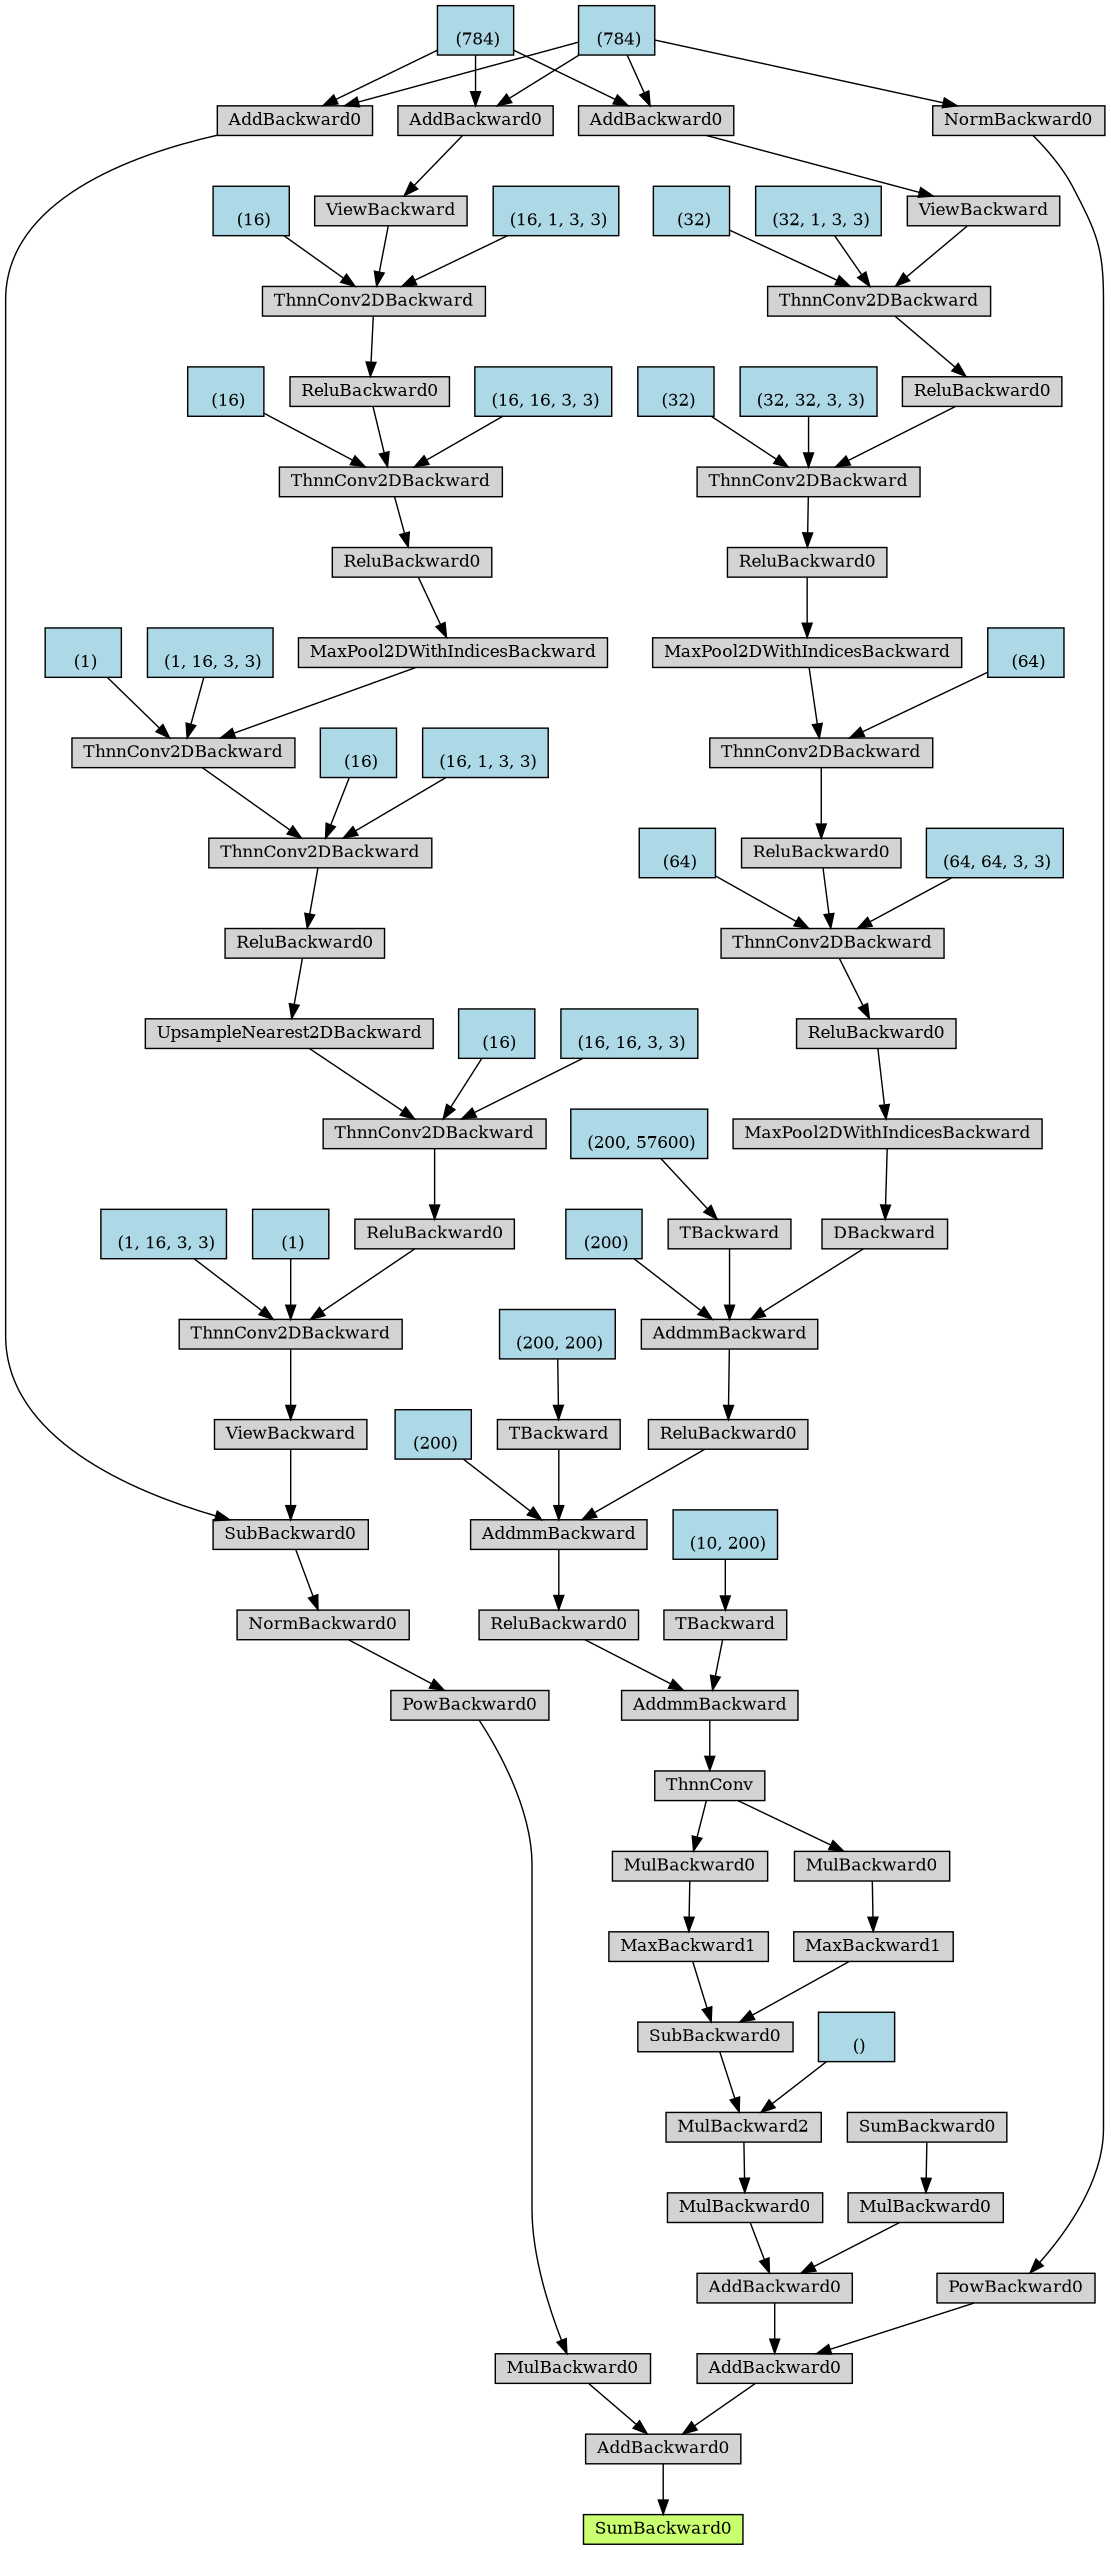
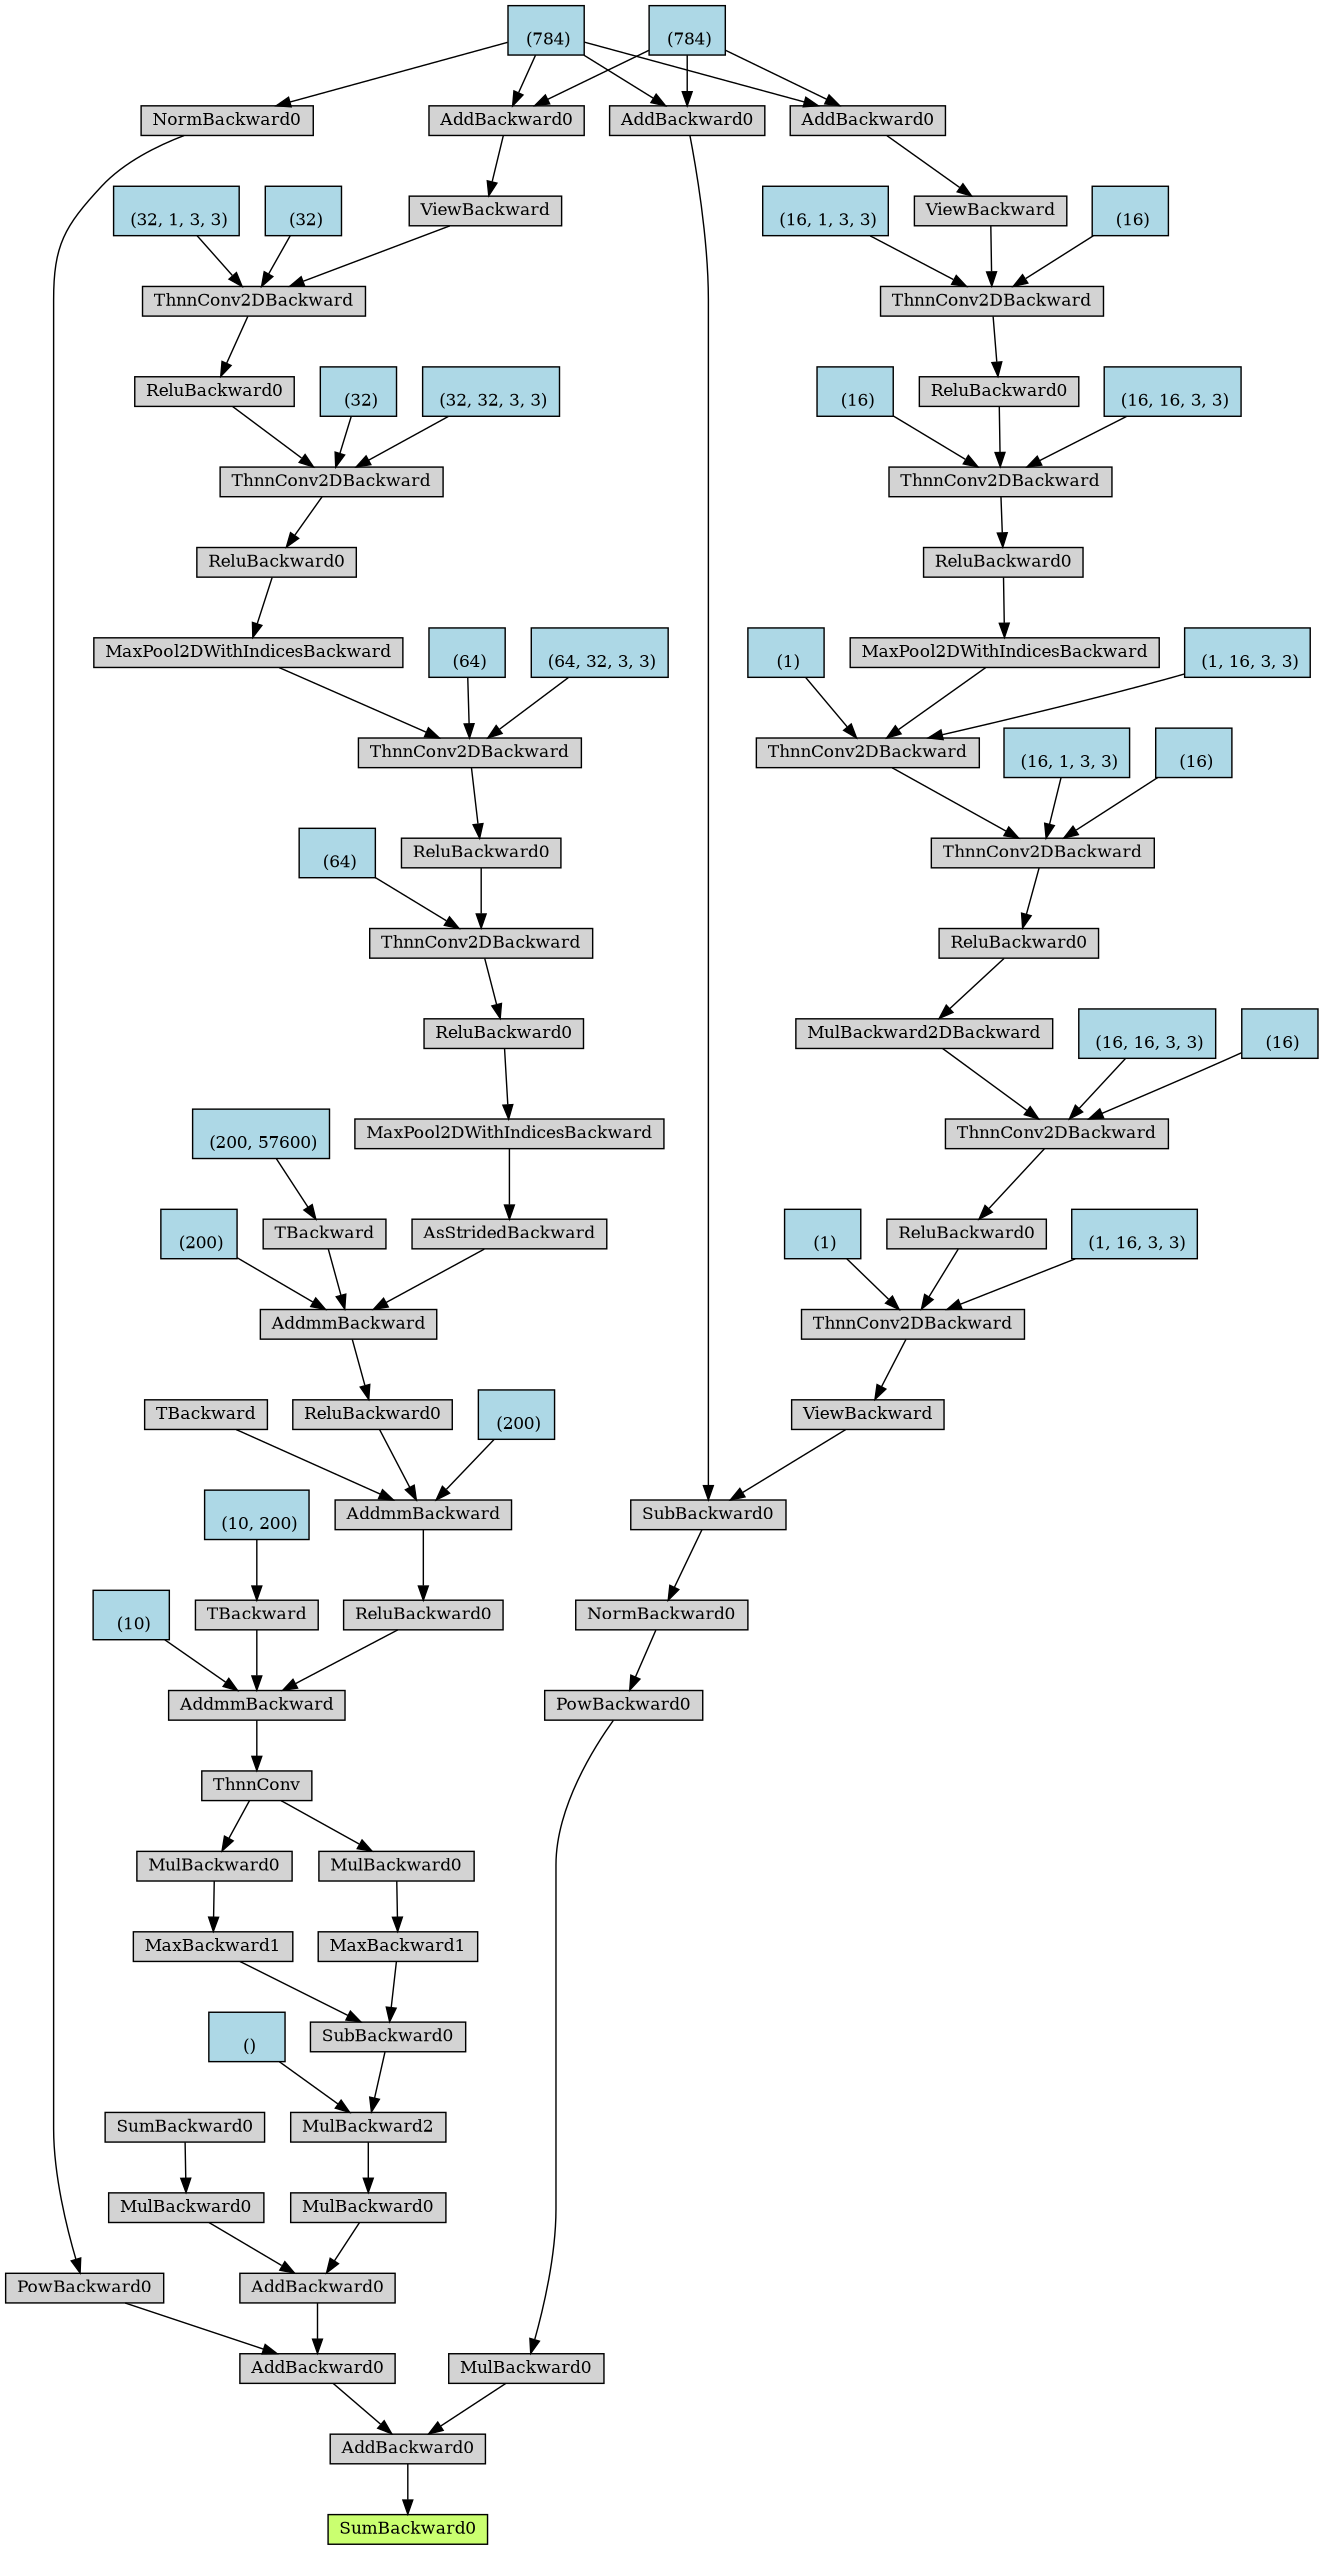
node "(64, 32, 3, 3)": added
node "(64, 64, 3, 3)": removed
node "UpsampleNearest2DBackward": label "UpsampleNearest2DBackward" -> "MulBackward2DBackward"
node "DBackward": label "DBackward" -> "AsStridedBackward"
node "(200, 200)": removed
node "(10)": added
